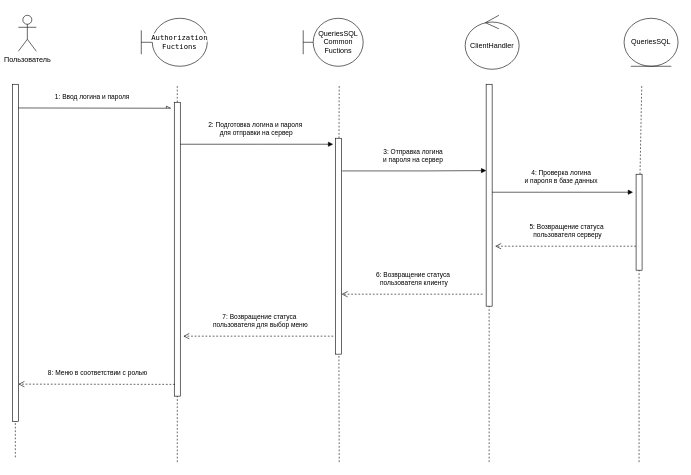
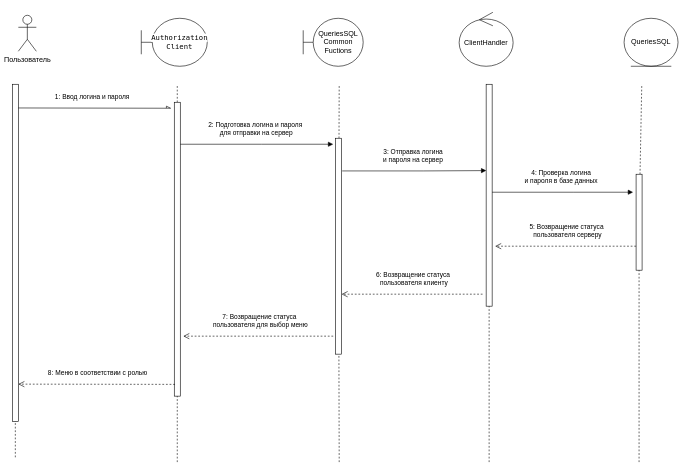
node "Authorization Fuctions": label "Authorization Fuctions" -> "Authorization Client"
node "ClientHandler": moved (492, 42) -> (486, 39)
